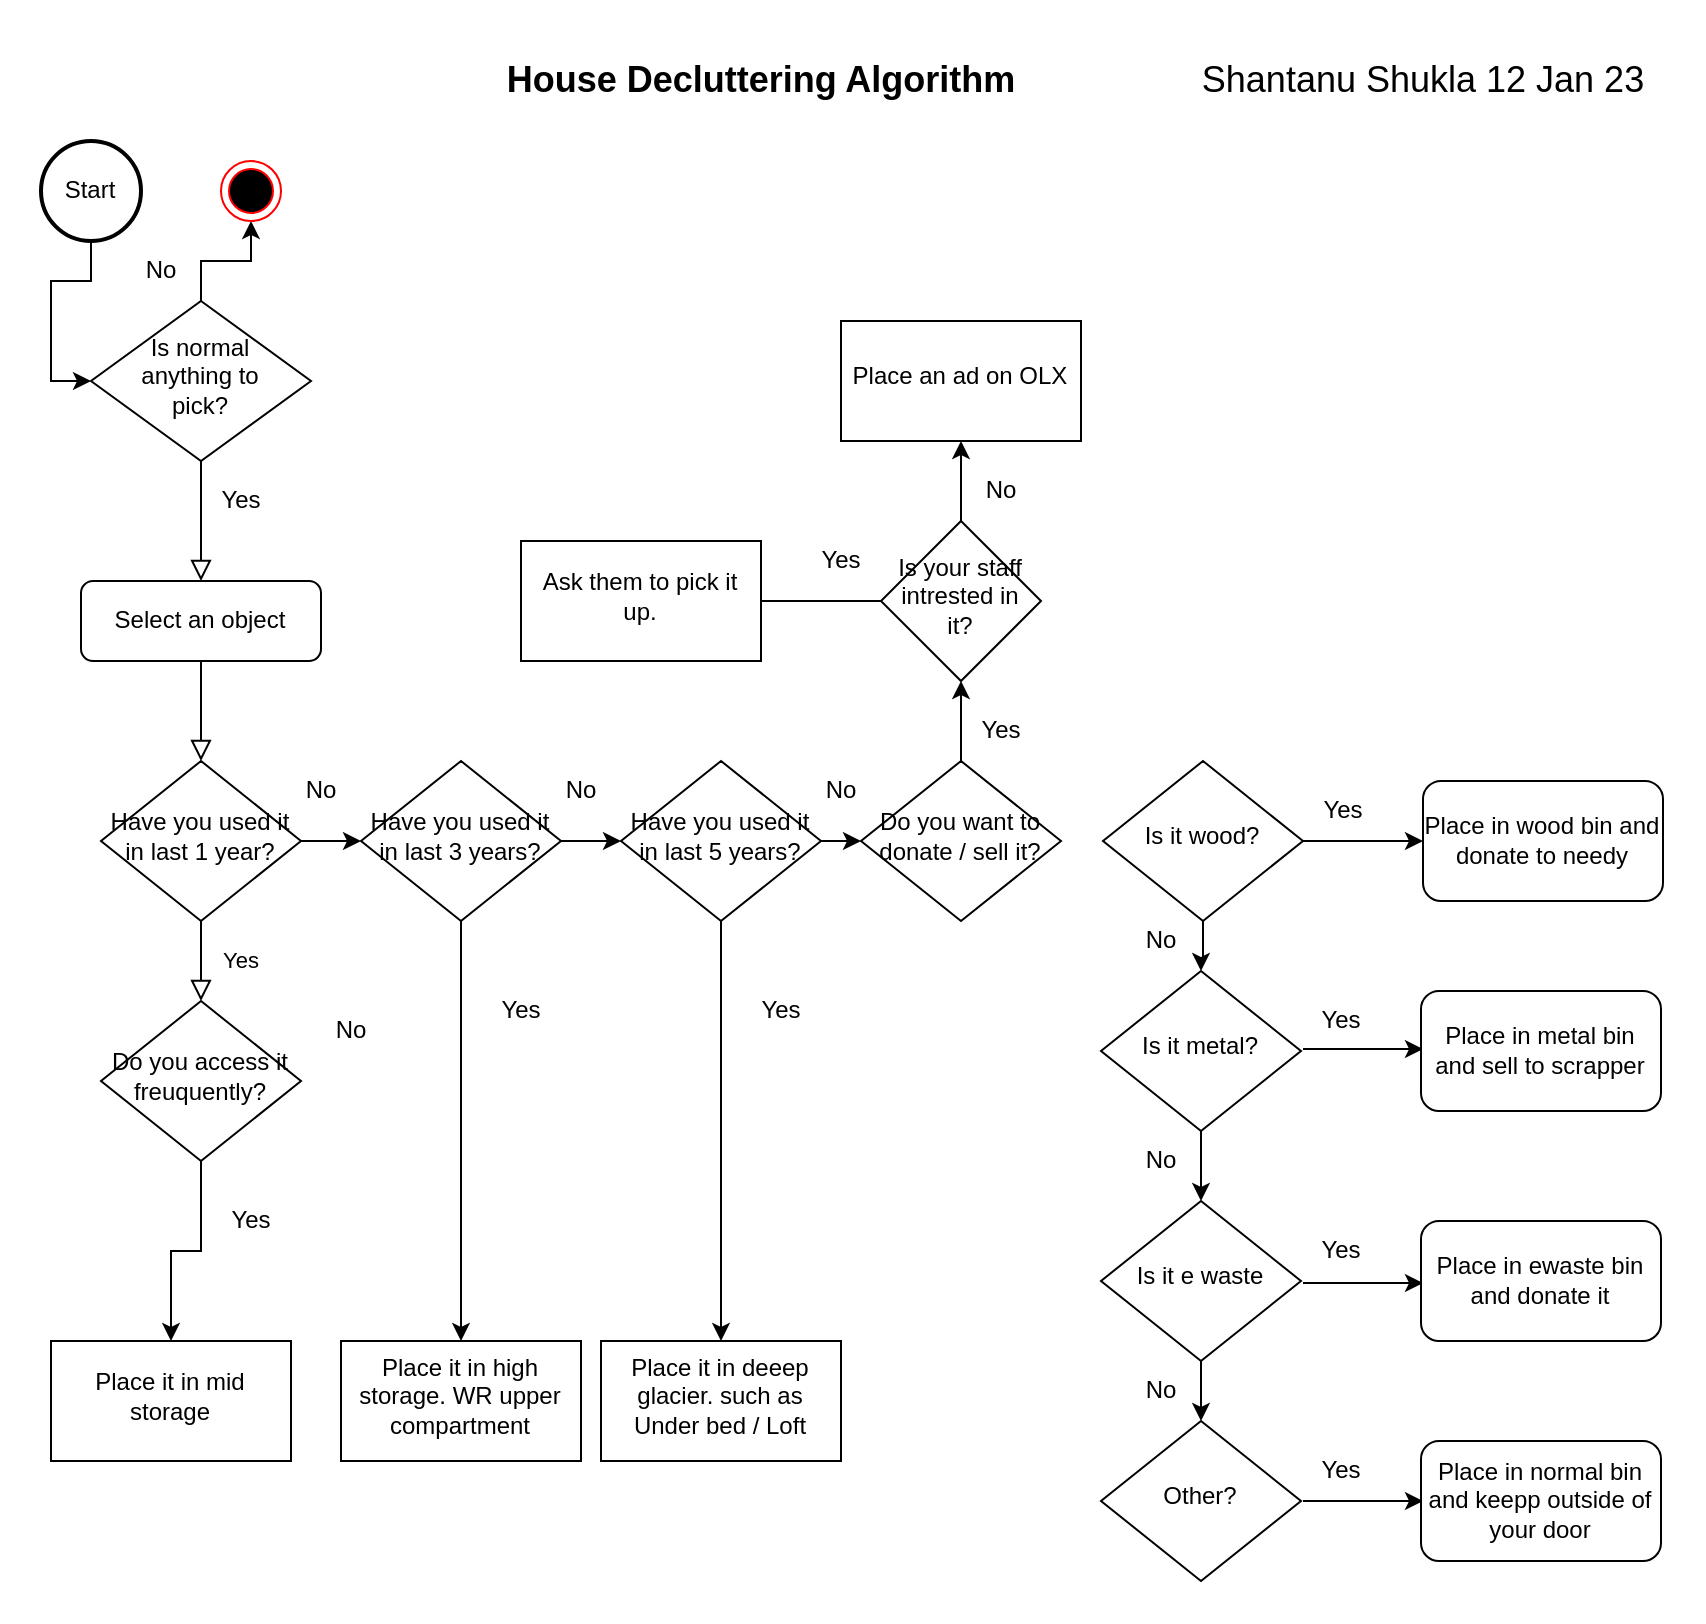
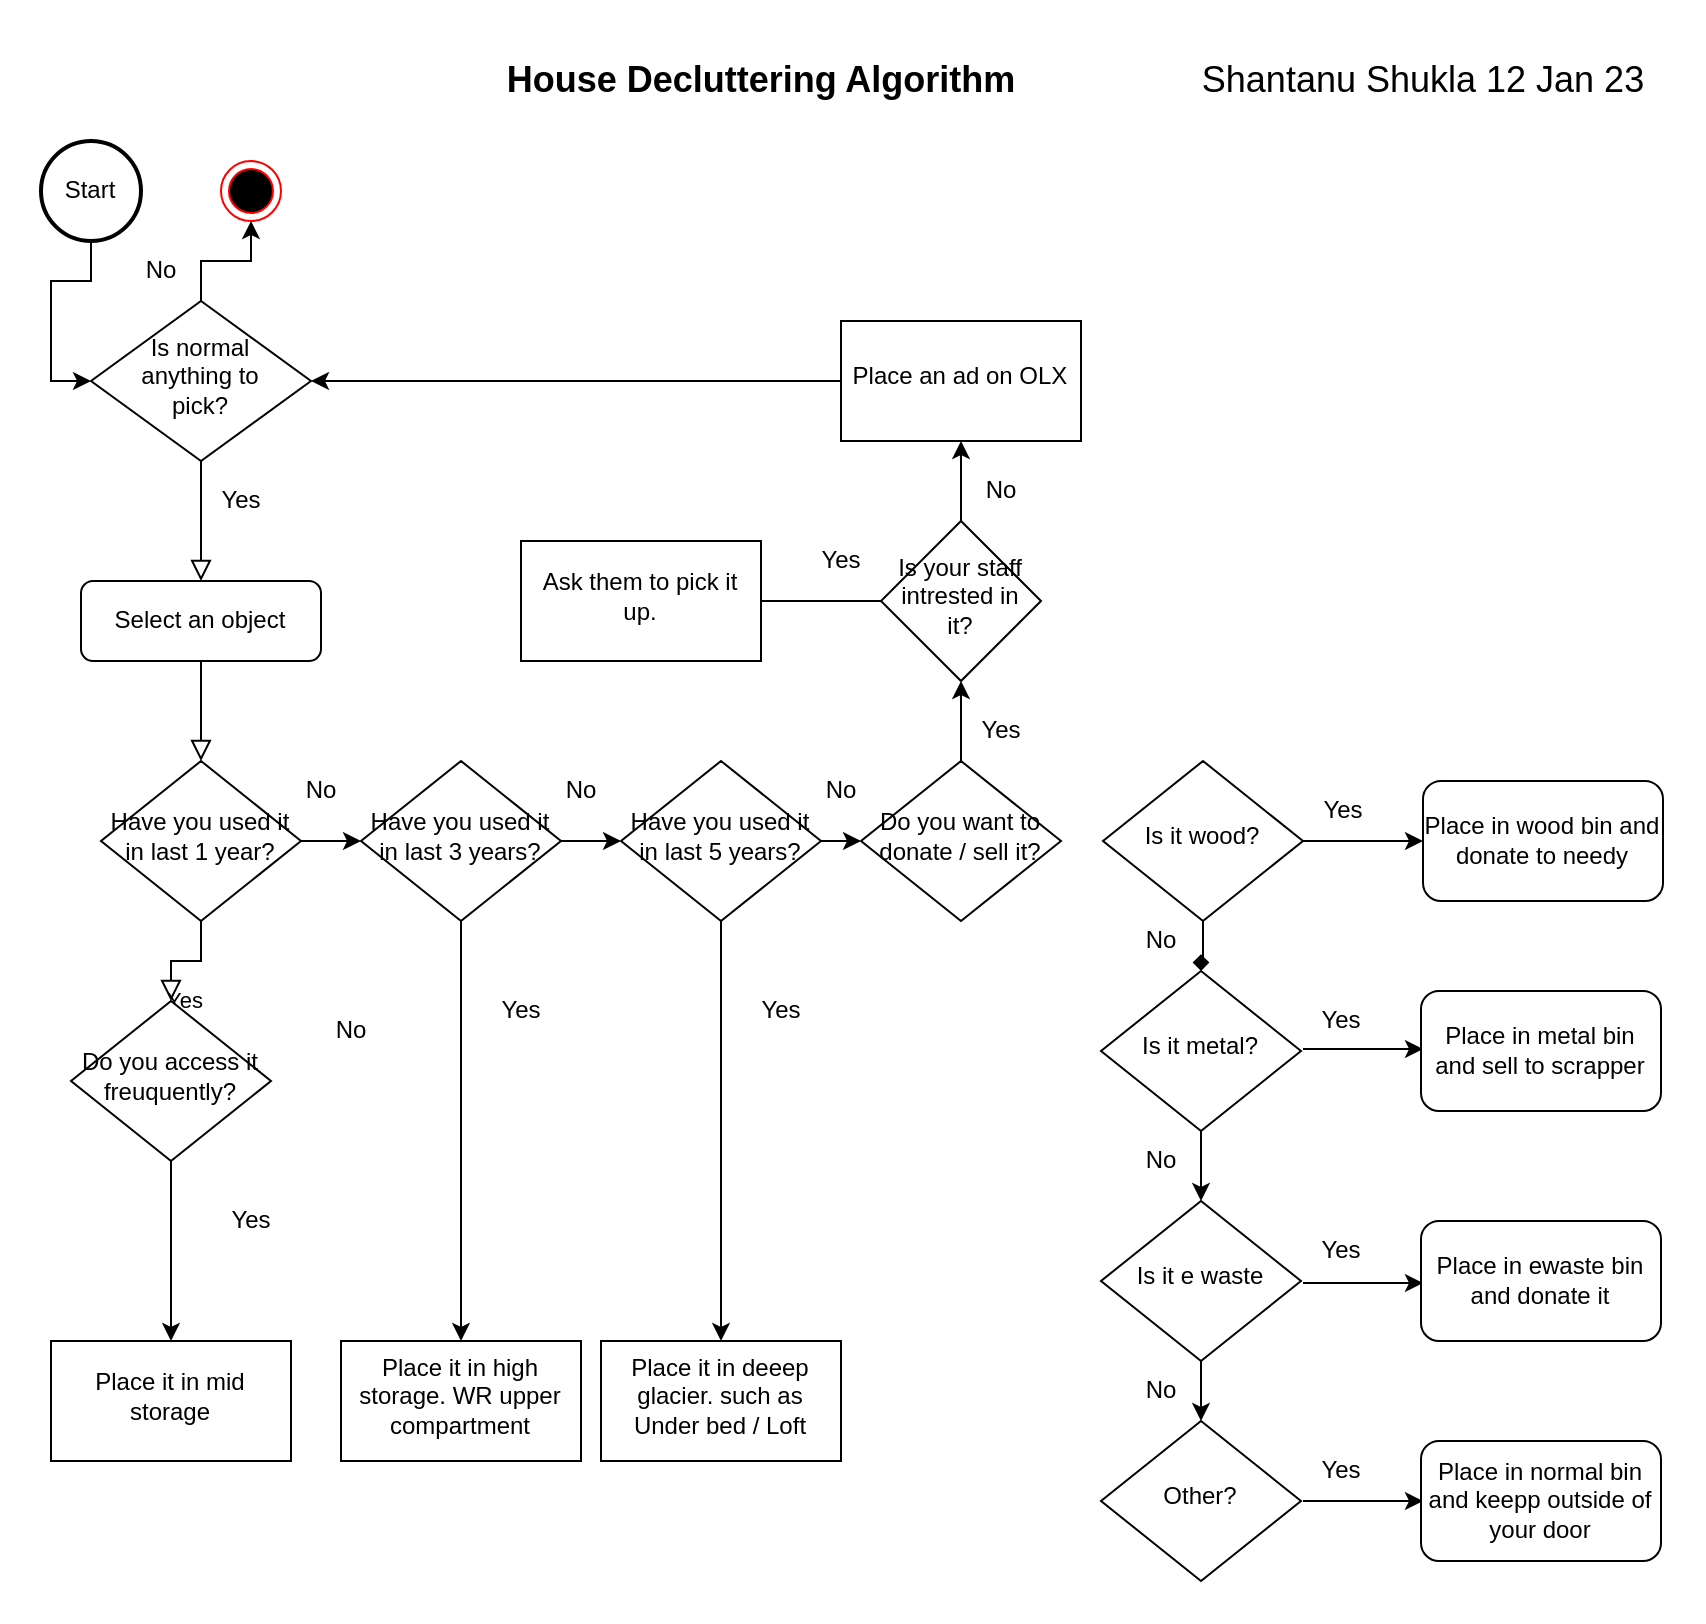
edge "Place an ad on OLX" -> "Is normal anything to pick?": added
edge "Is it wood?" -> "Is it metal?": arrowhead classic -> diamond
node "Do you access it freuquently?": moved (201, 1081) -> (171, 1081)
